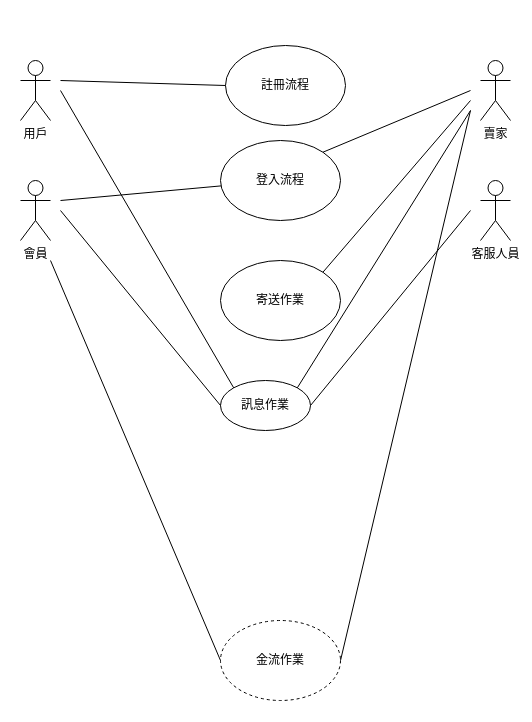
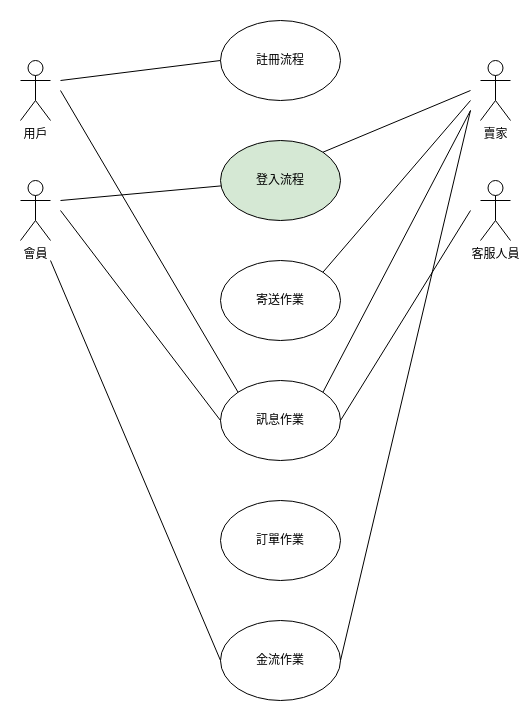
node "註冊流程": moved (286, 86) -> (281, 61)
node "登入流程": fillcolor #ffffff -> #d5e8d4
node "訊息作業": size 90x50 -> 120x80
node "訂單作業": added
node "金流作業": style dashed -> solid
